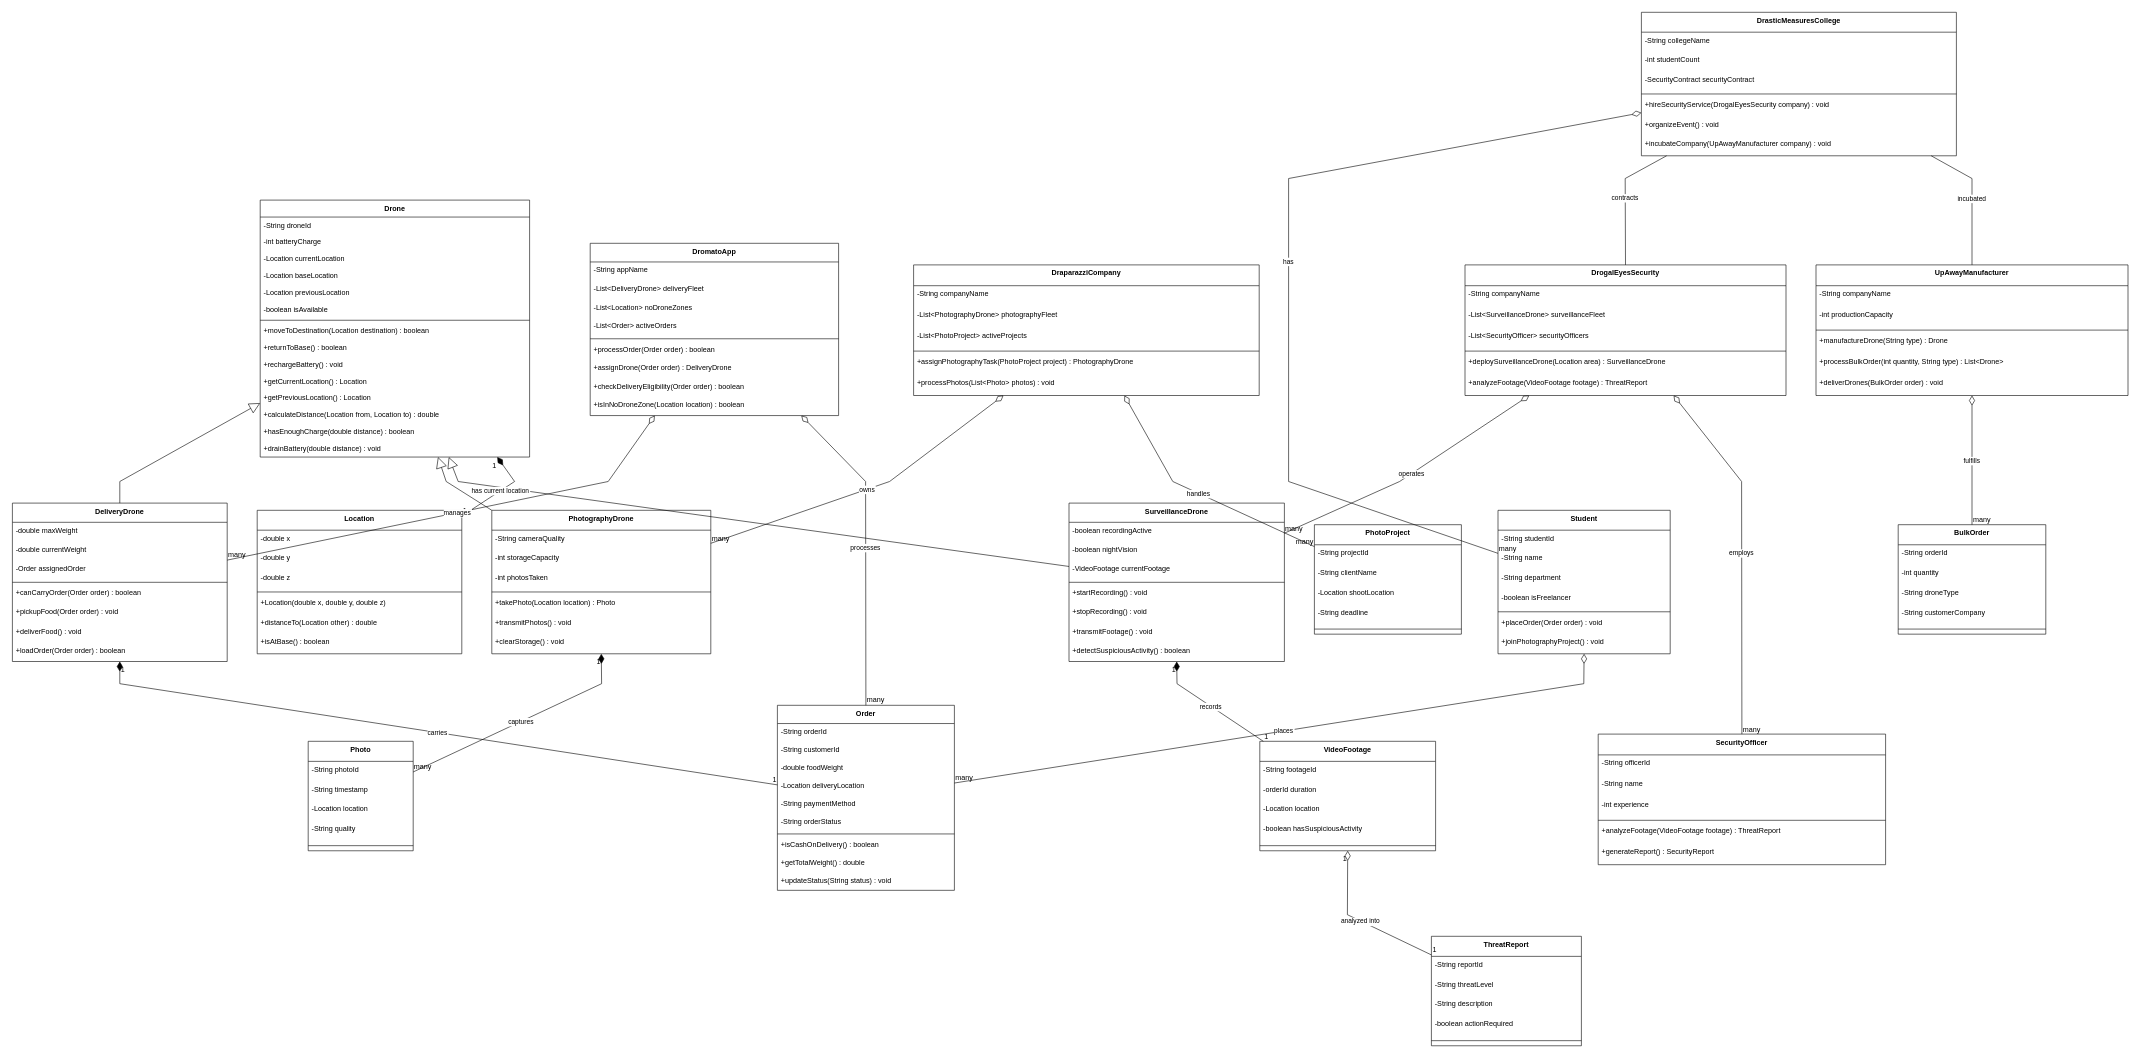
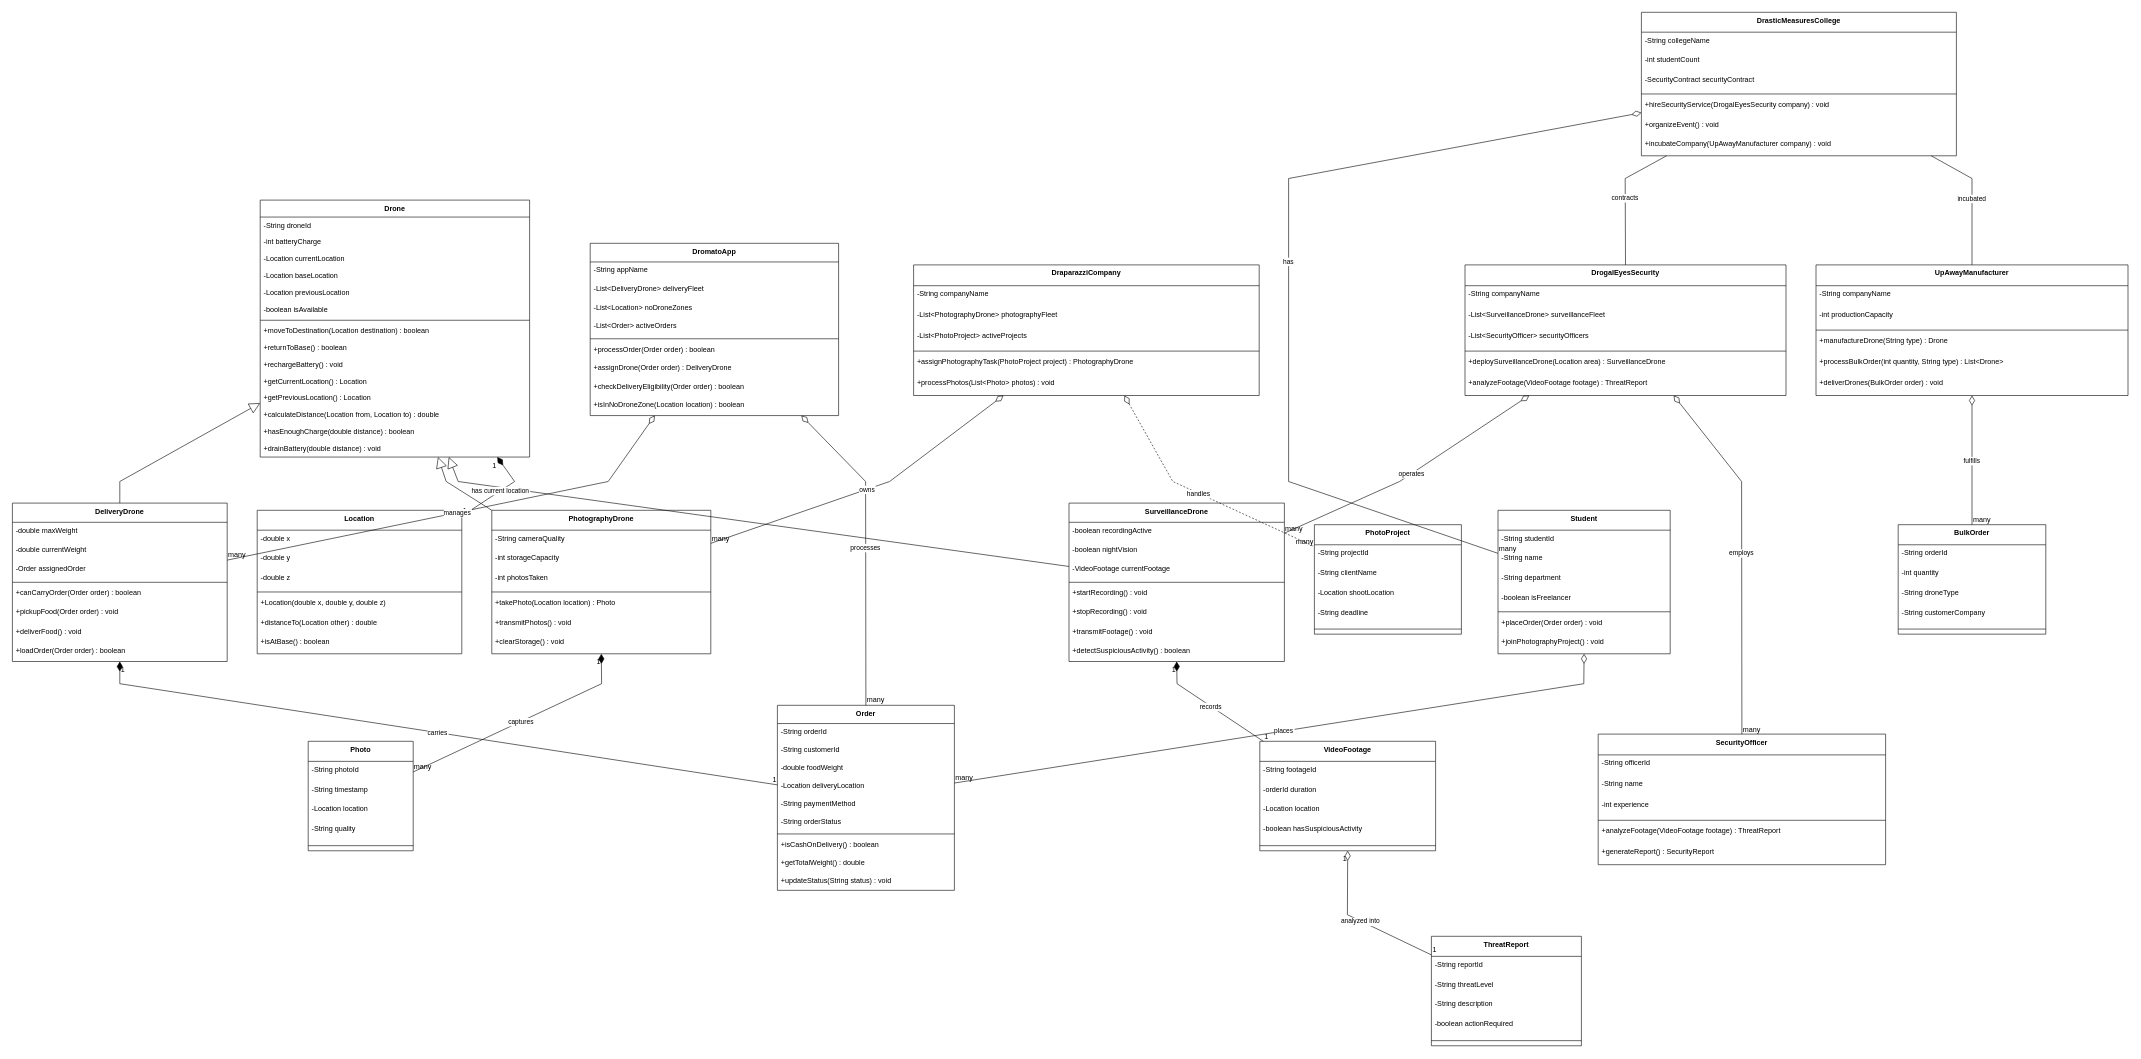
edge "PhotoProject" -> "DraparazziCompany": style solid -> dashed
